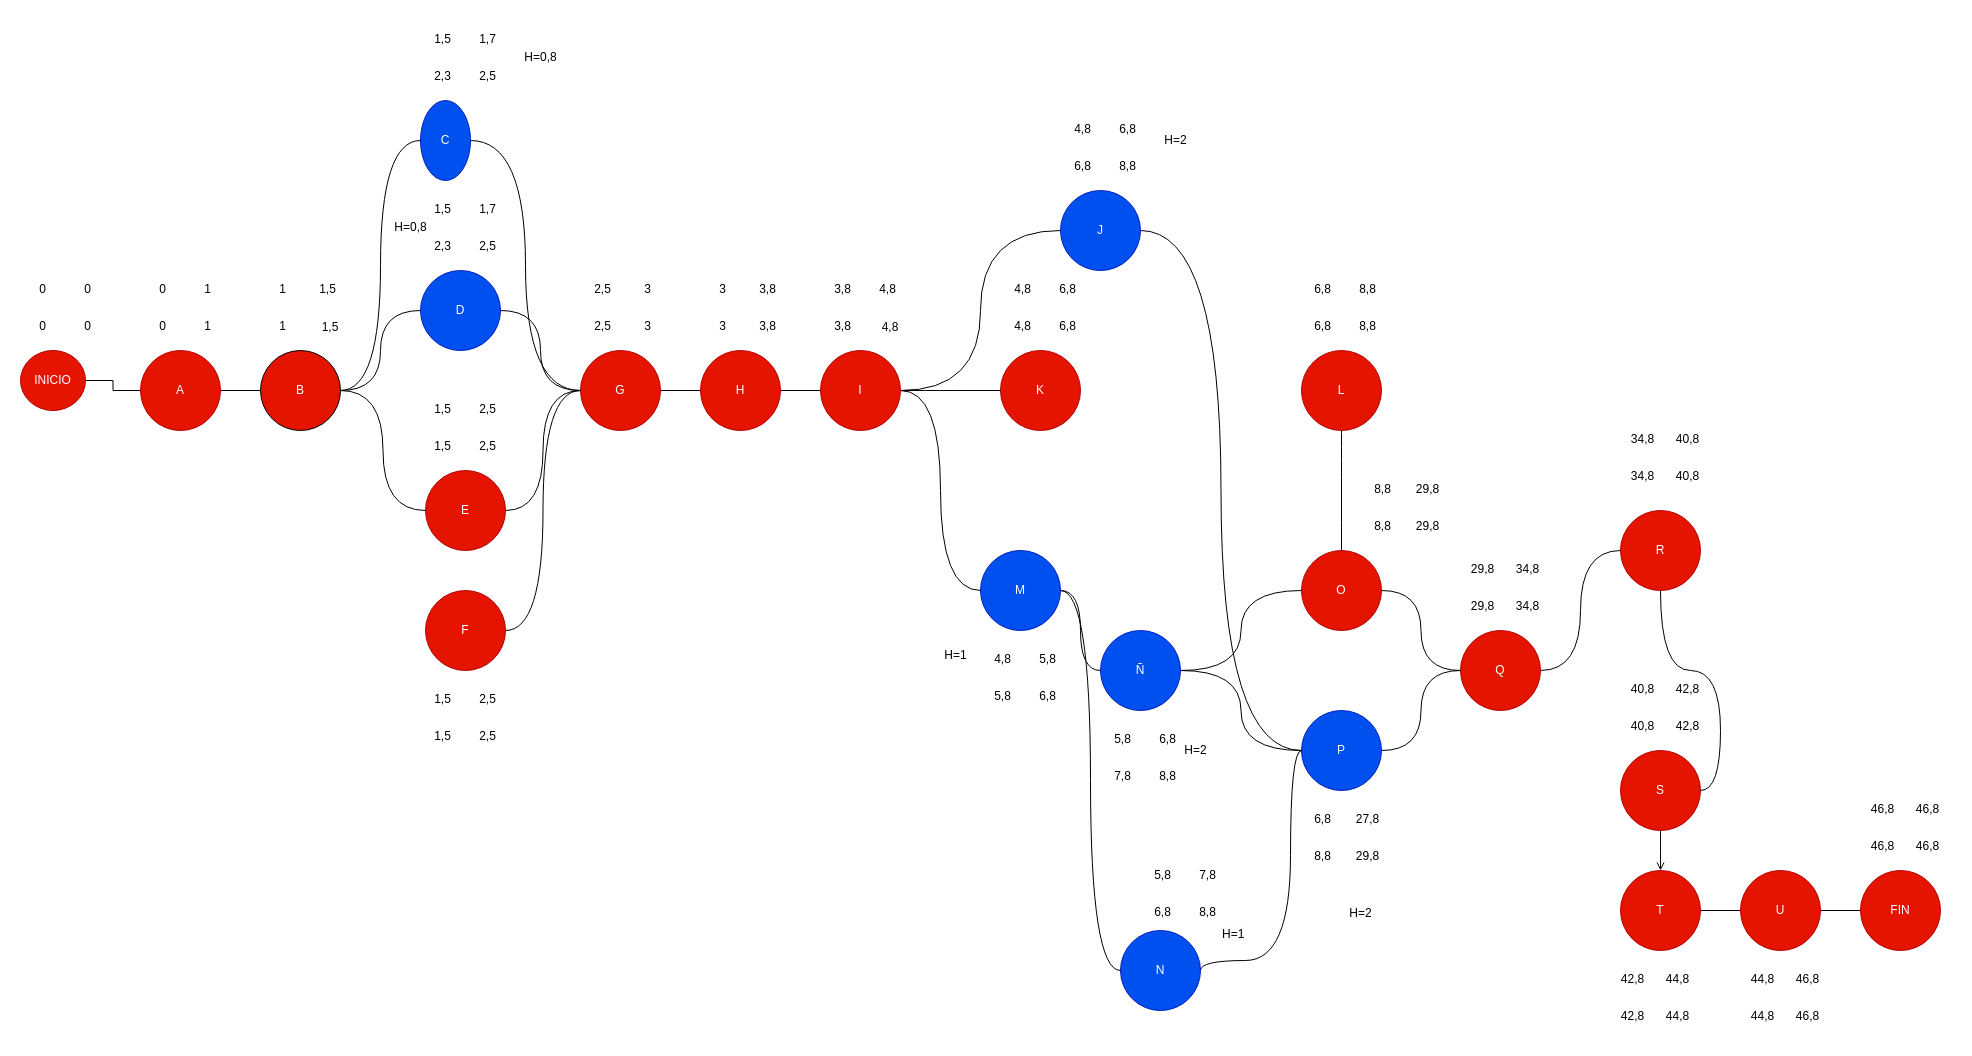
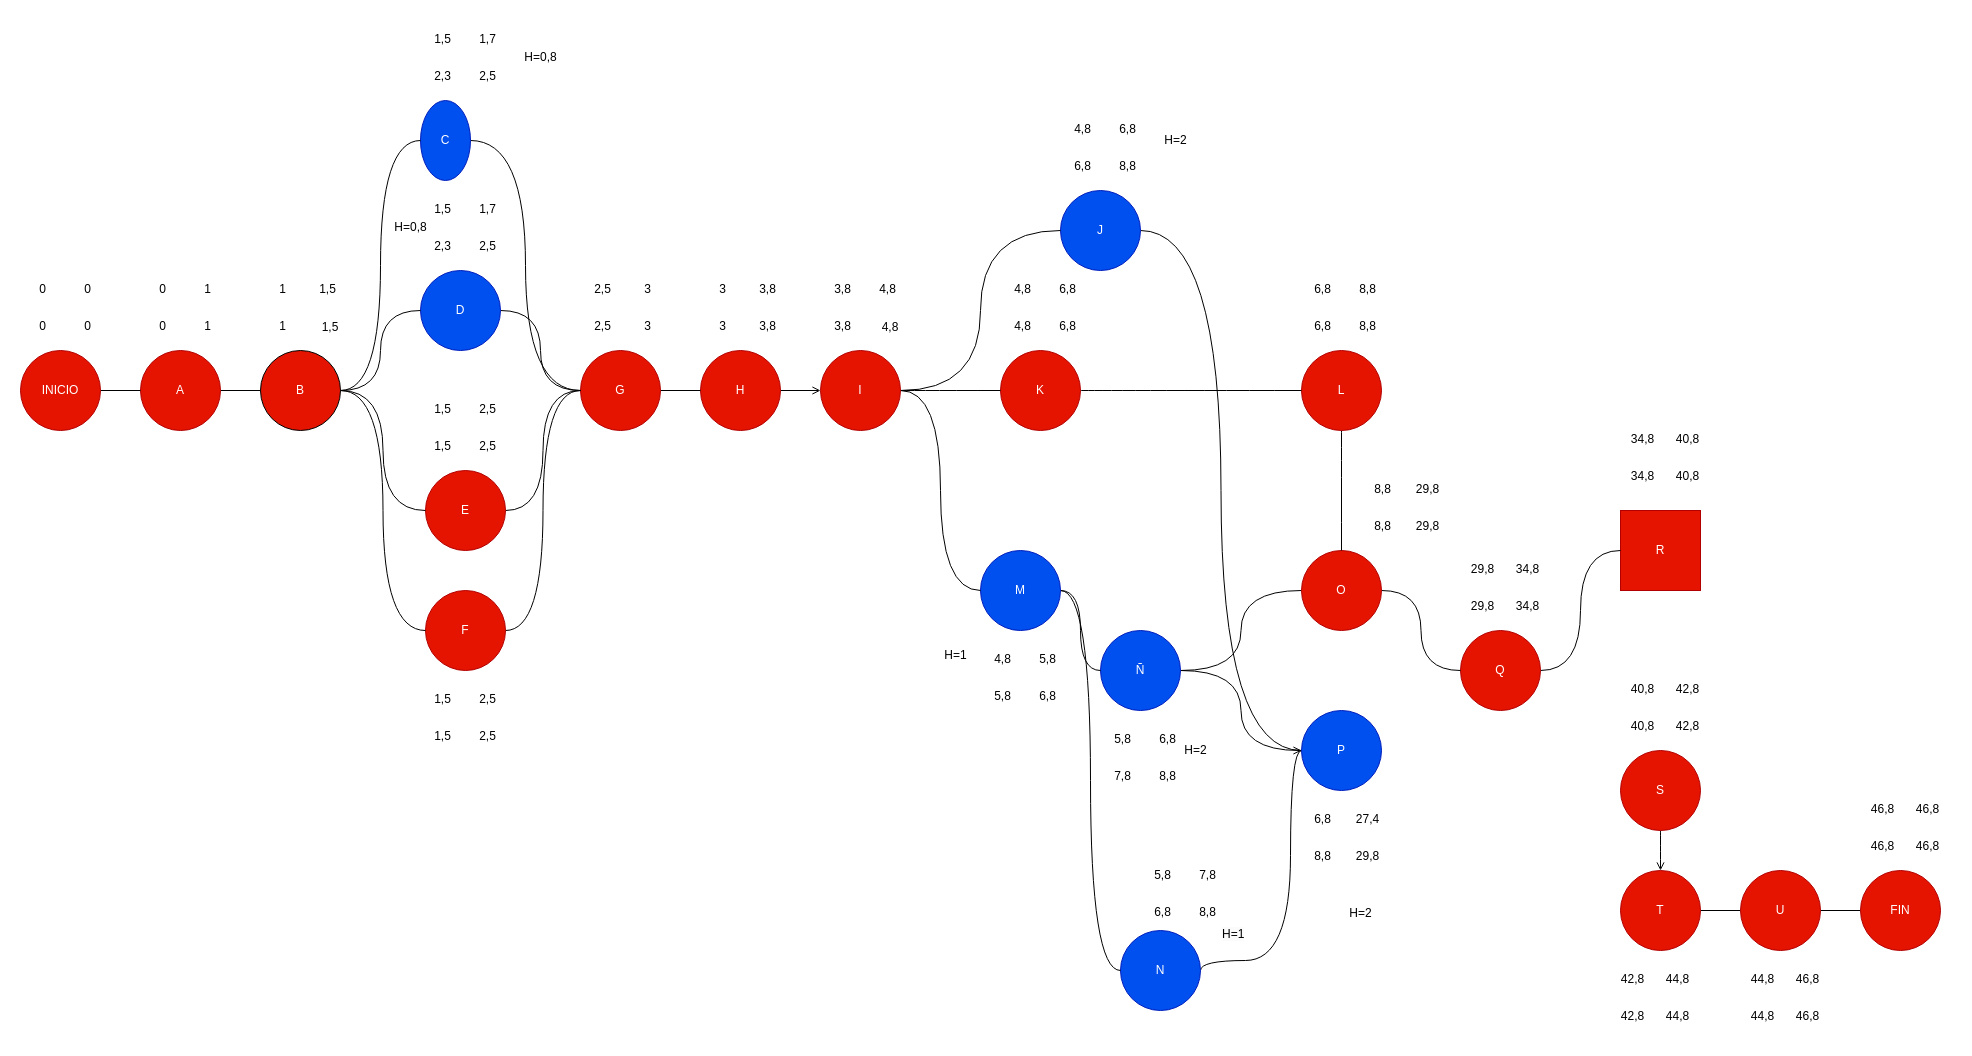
node "INICIO": size 65x60 -> 80x80
edge "H" -- "I": arrowhead none -> open
edge "K" -- "L": added
edge "B" -- "F": added
node "R": shape ellipse -> rectangle
edge "R" -- "S": removed
edge "Q" -- "P": removed
edge "Ñ" -- "P": arrowhead none -> open
node "27,8": label "27,8" -> "27,4"
